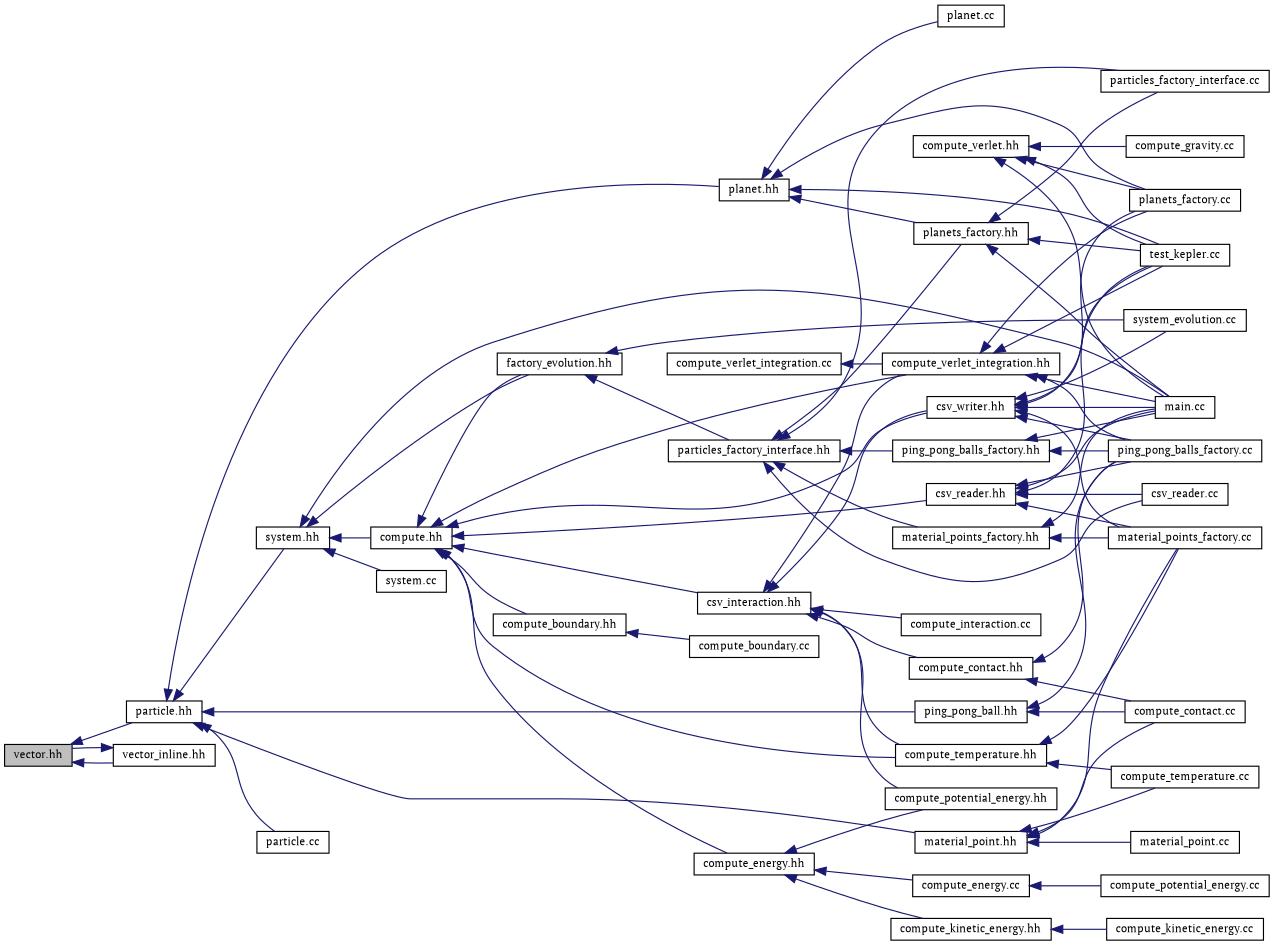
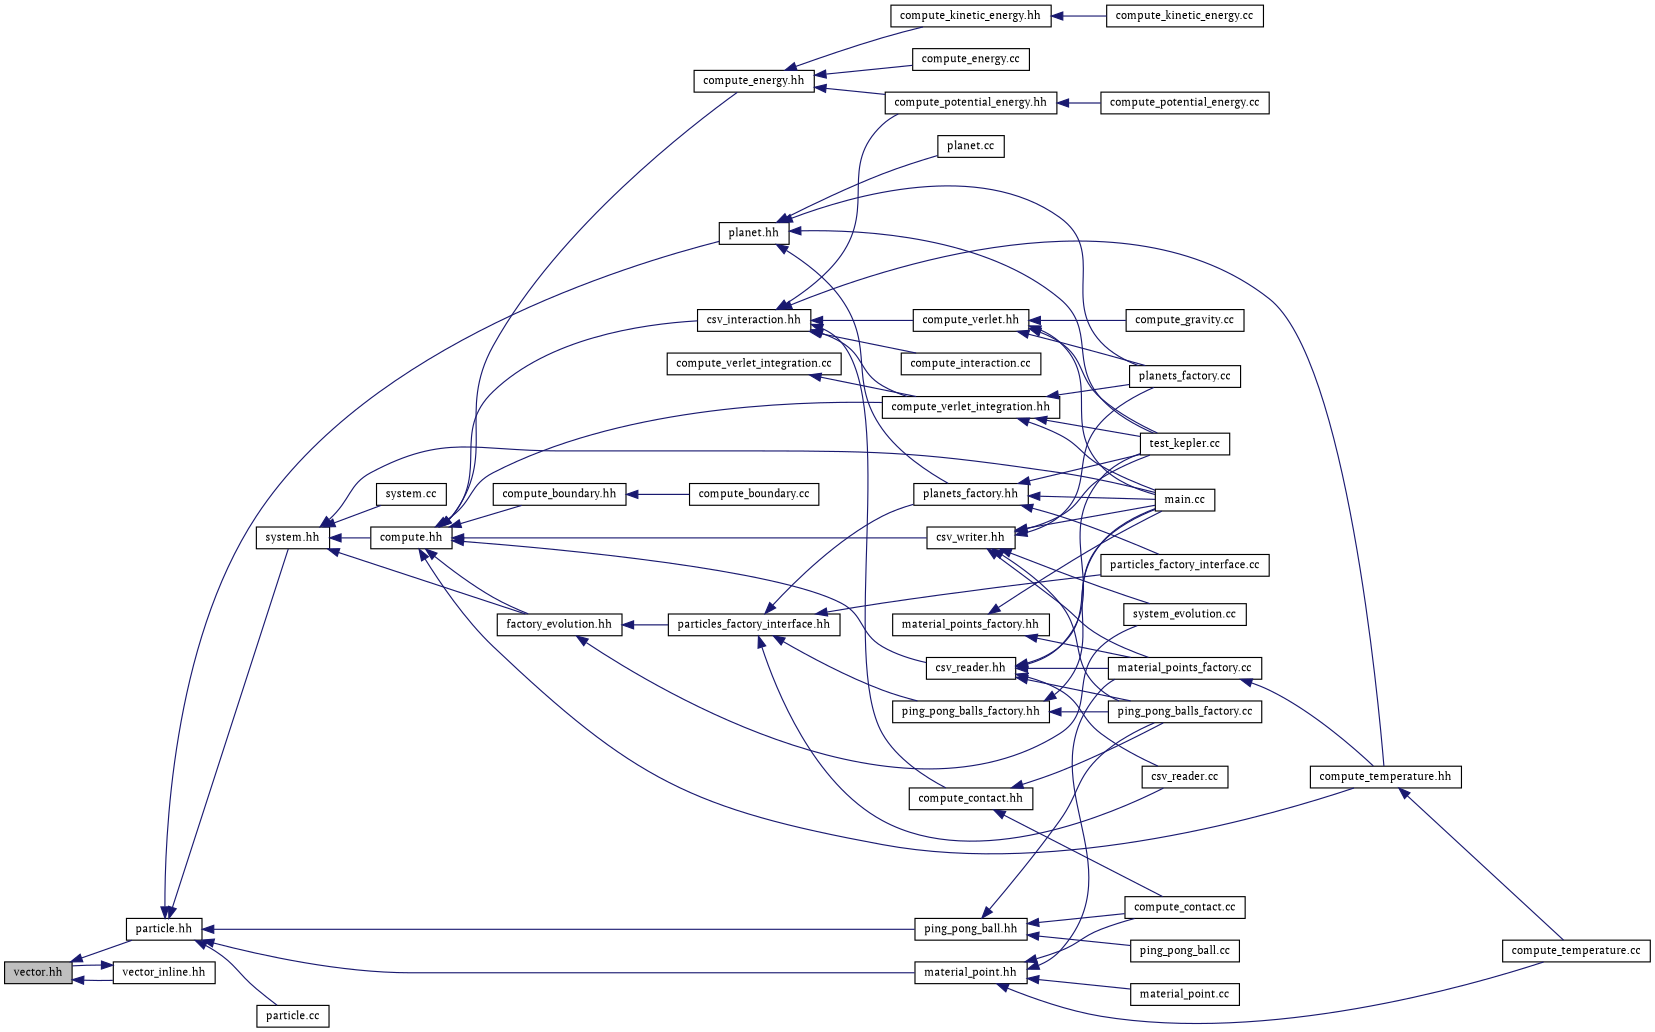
edge "ping_pong_balls_factory.cc" -> "compute_verlet_integration.hh": removed
edge "csv_writer.hh" -> "csv_interaction.hh": now "compute_verlet.hh" -> "csv_interaction.hh"
edge "material_points_factory.hh" -> "particles_factory_interface.hh": removed
edge "material_points_factory.cc" -> "compute_temperature.hh": reversed
edge "compute_potential_energy.cc" -> "compute_energy.cc": now "compute_potential_energy.cc" -> "compute_potential_energy.hh"
node "ping_pong_ball.cc": added
